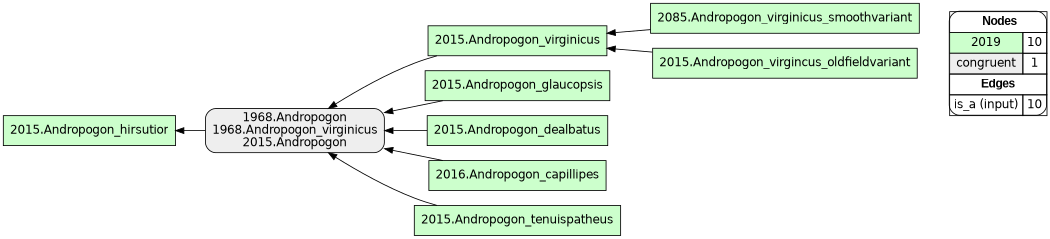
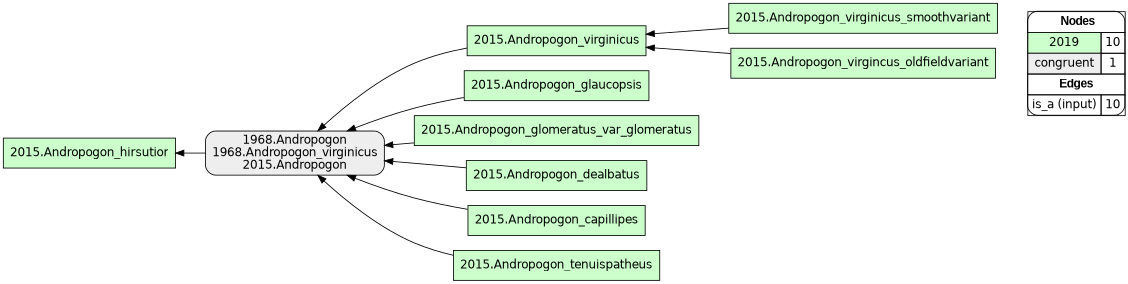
node "2085.Andropogon_virginicus_smoothvariant": label "2085.Andropogon_virginicus_smoothvariant" -> "2015.Andropogon_virginicus_smoothvariant"
node "2015.Andropogon_glomeratus_var_glomeratus": added
node "2016.Andropogon_capillipes": label "2016.Andropogon_capillipes" -> "2015.Andropogon_capillipes"
